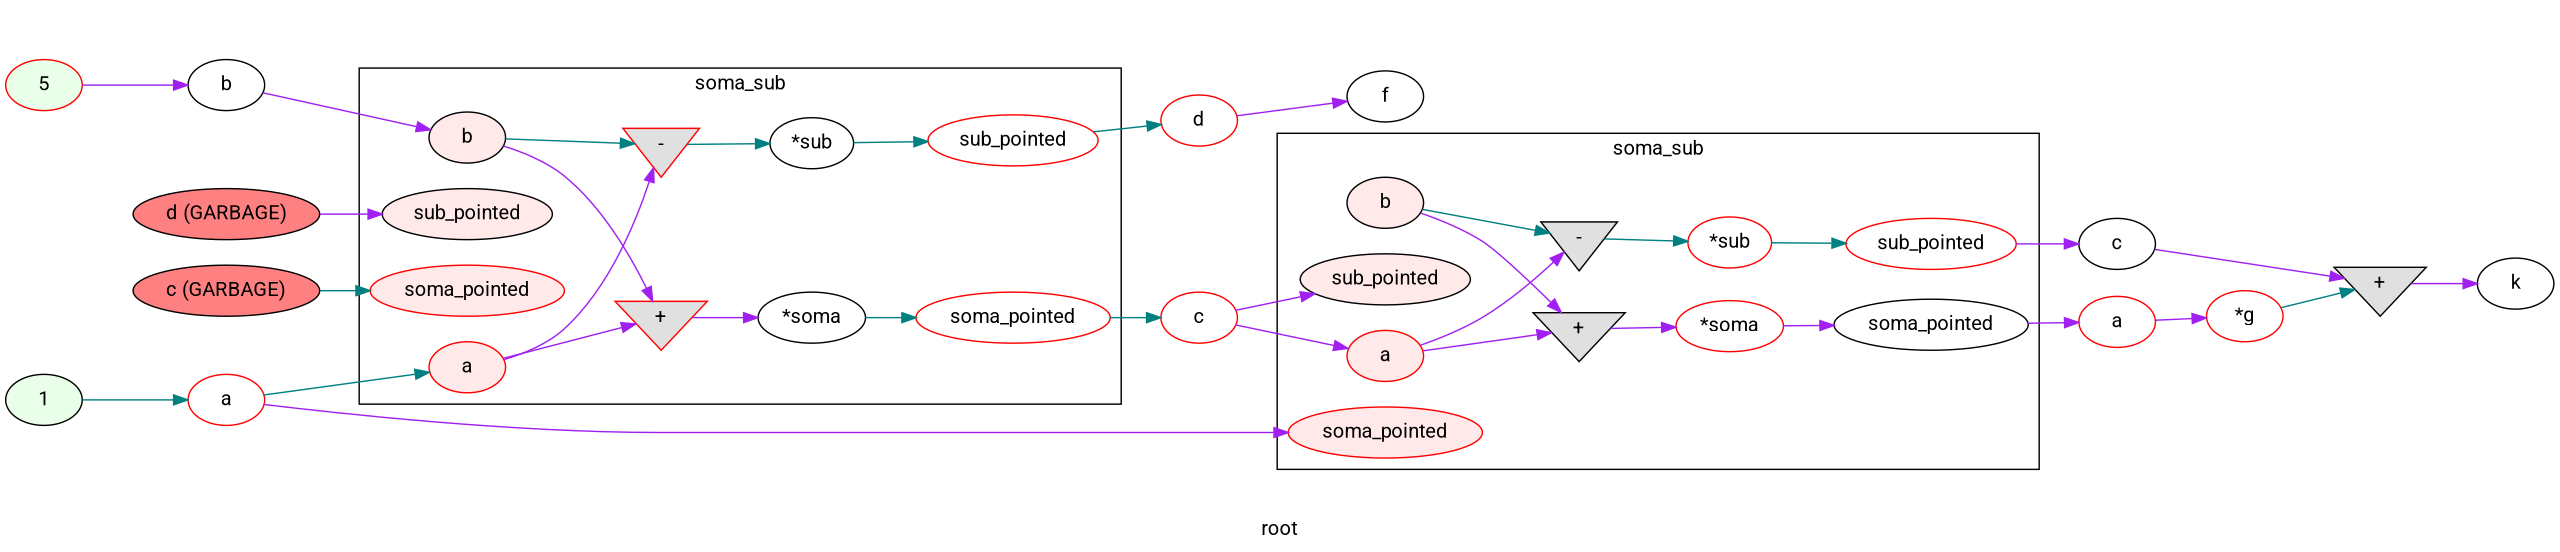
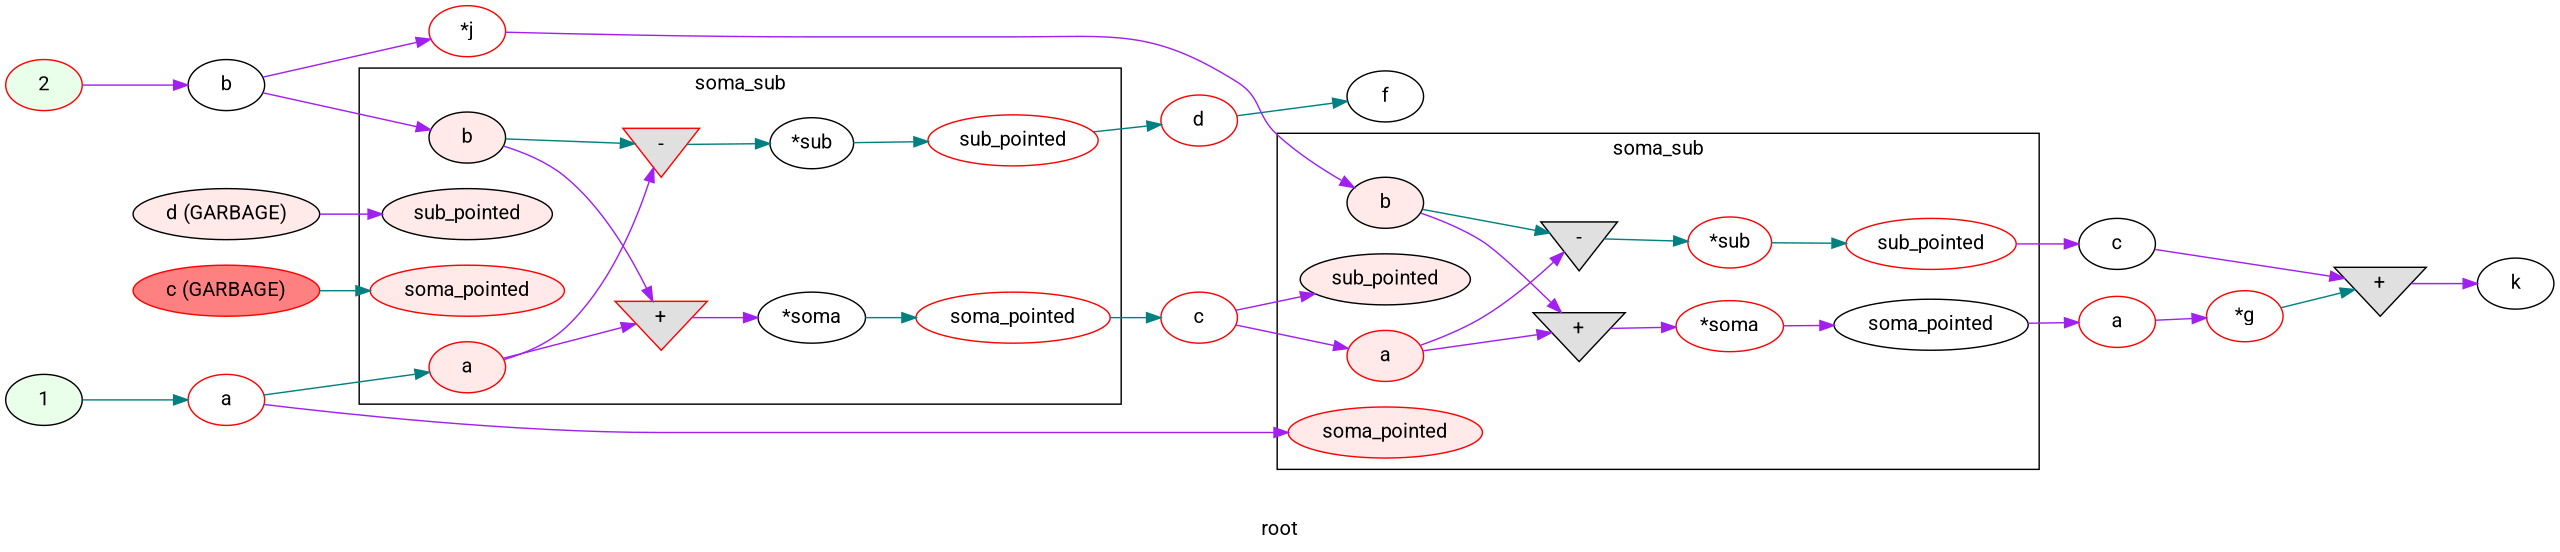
node "*j": added
node "5": label "5" -> "2"
edge "d" -> "f": color purple -> teal
node "d (GARBAGE)": fillcolor #ff8080 -> #ffe9e9
node "c (GARBAGE)": color black -> red
